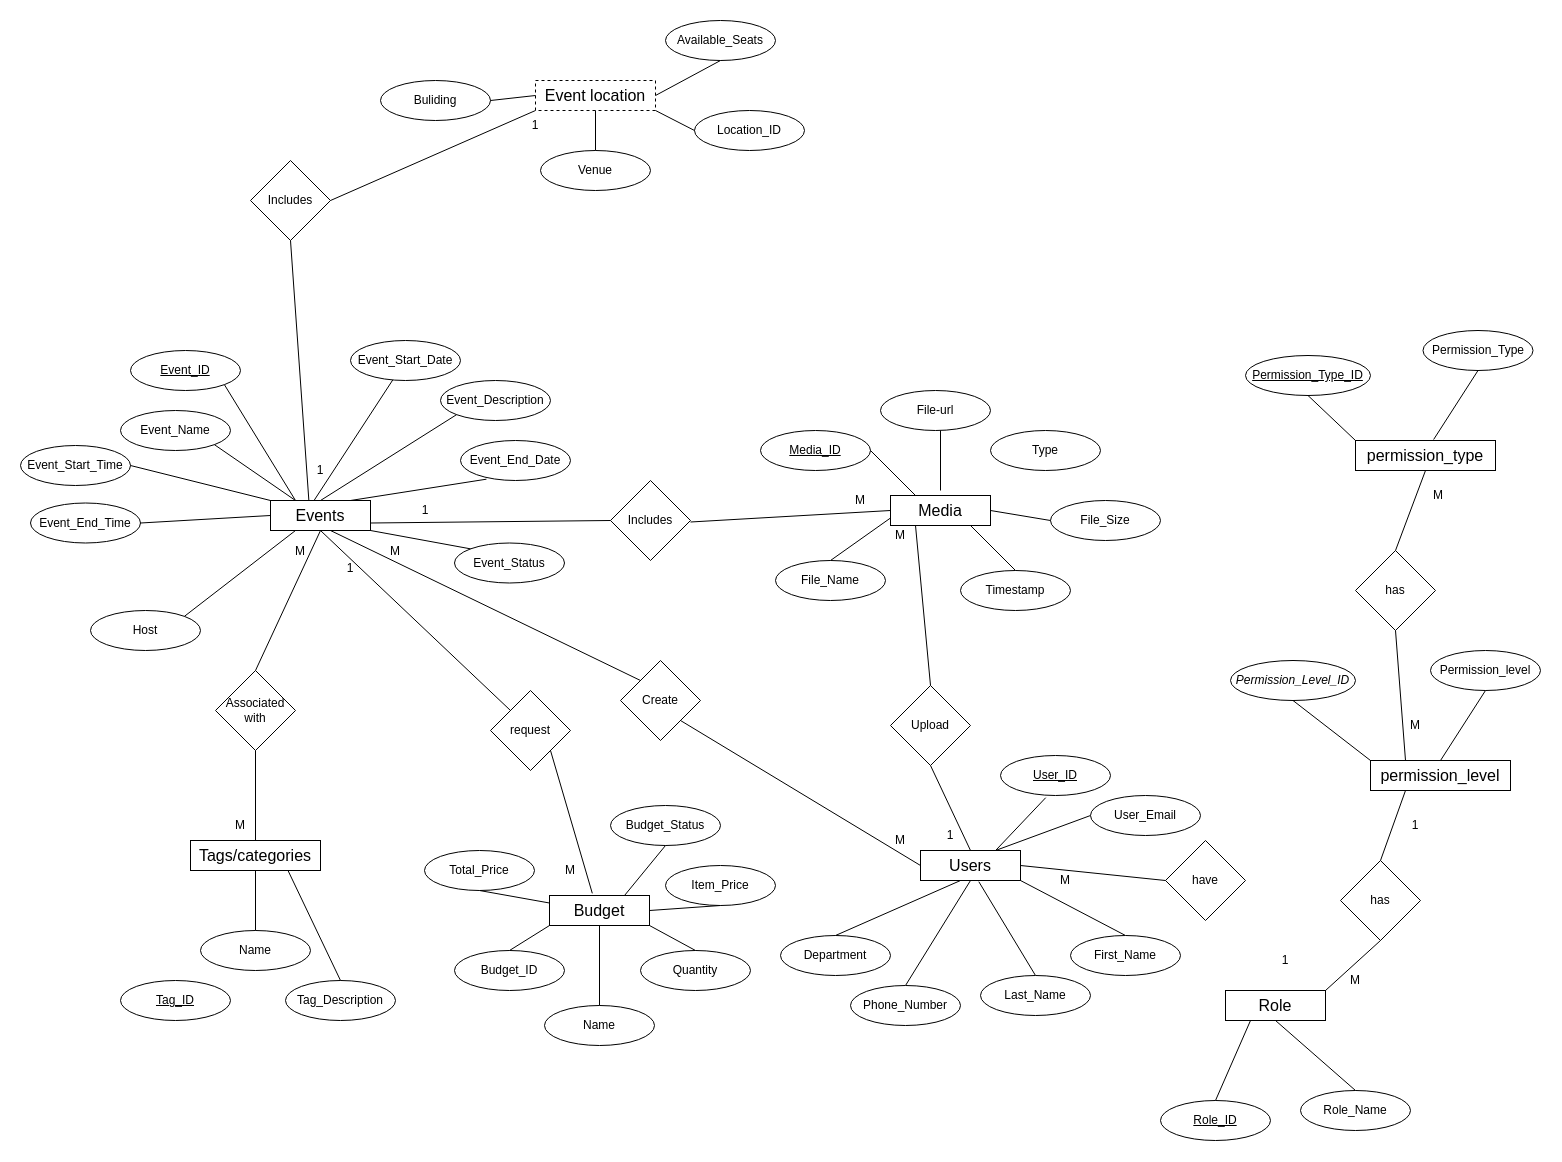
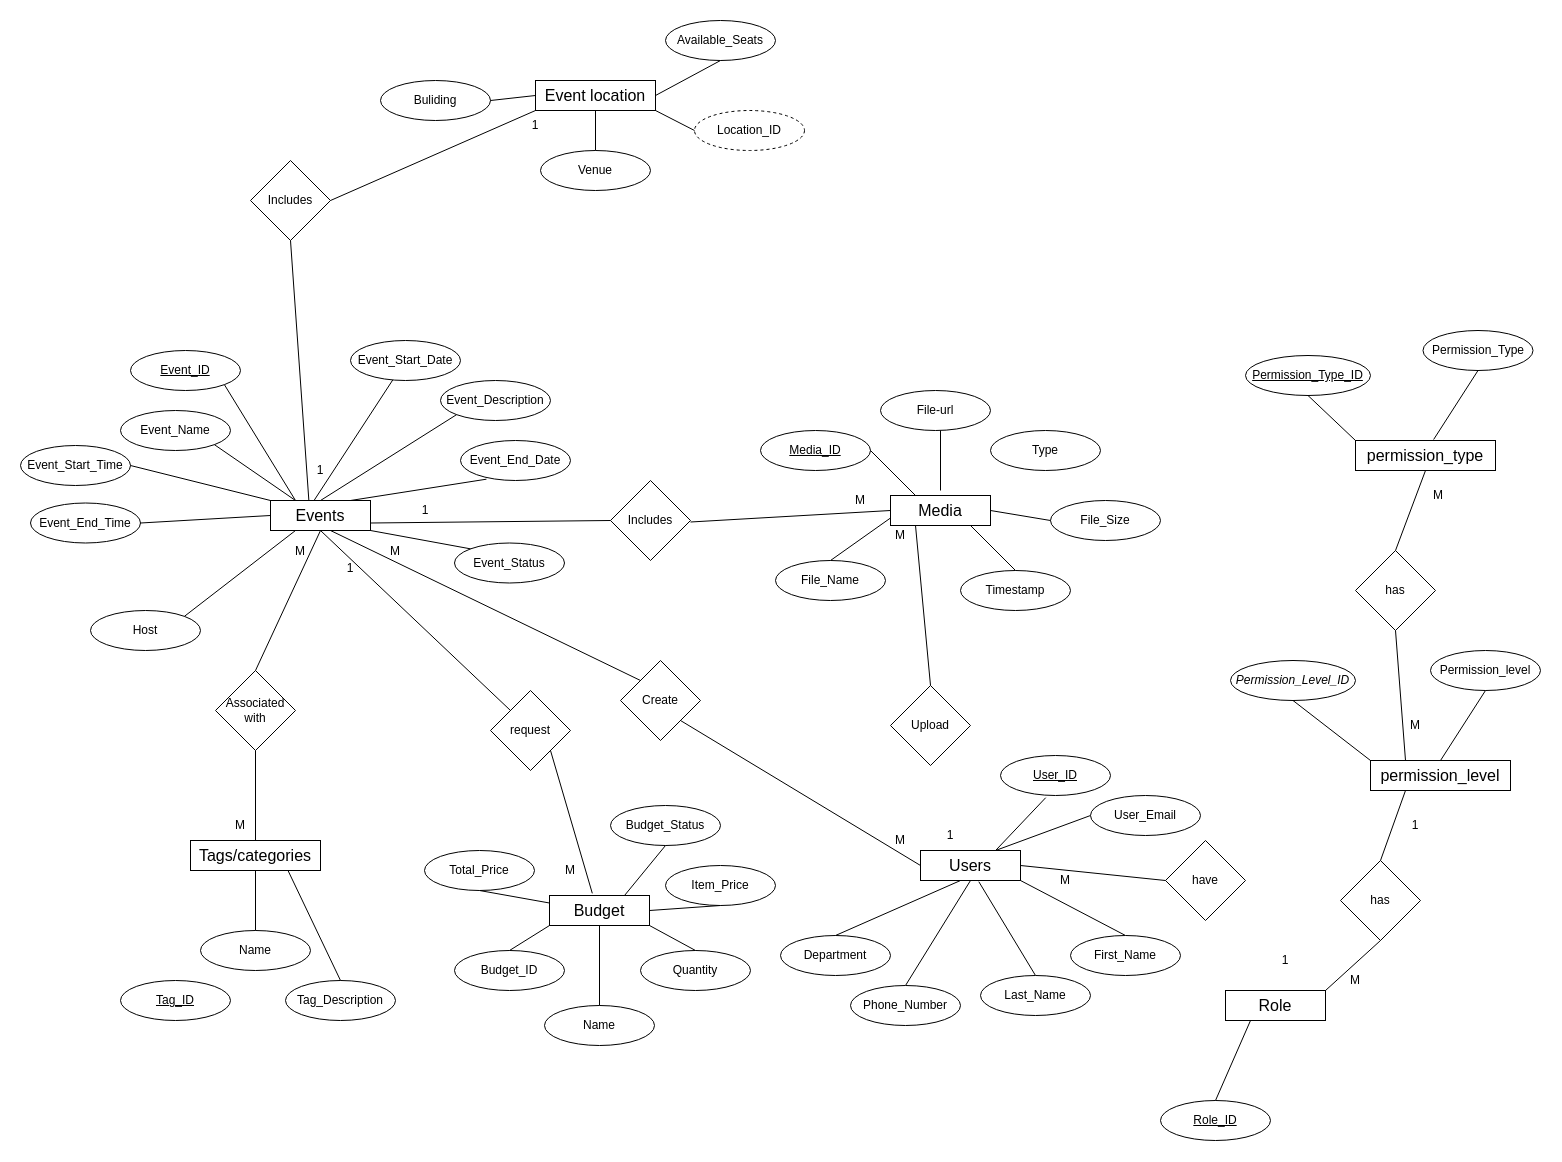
node "Event location": style dashed -> solid
node "Location_ID": style solid -> dashed
edge "Upload" -- "Users": removed
edge "Role" -- "Role_Name": removed
node "Role_Name": removed
